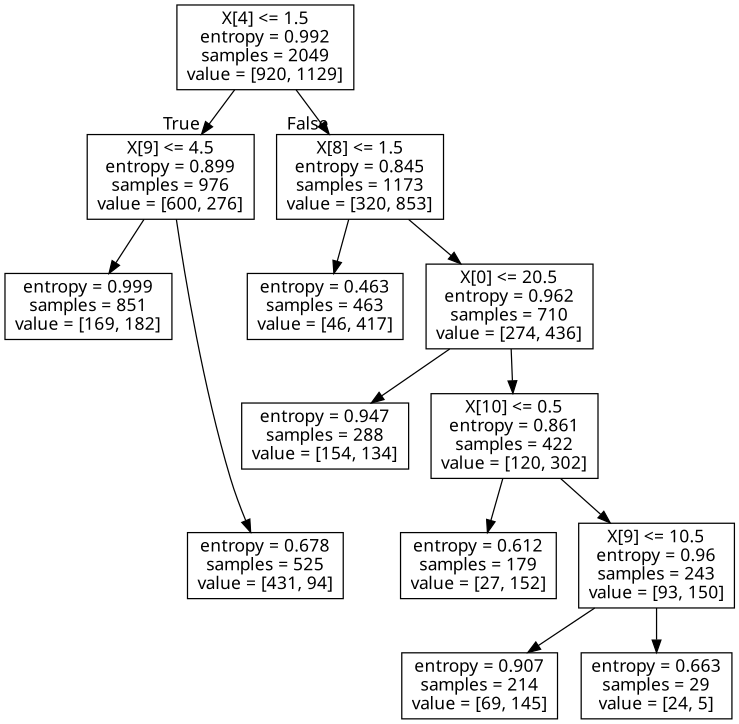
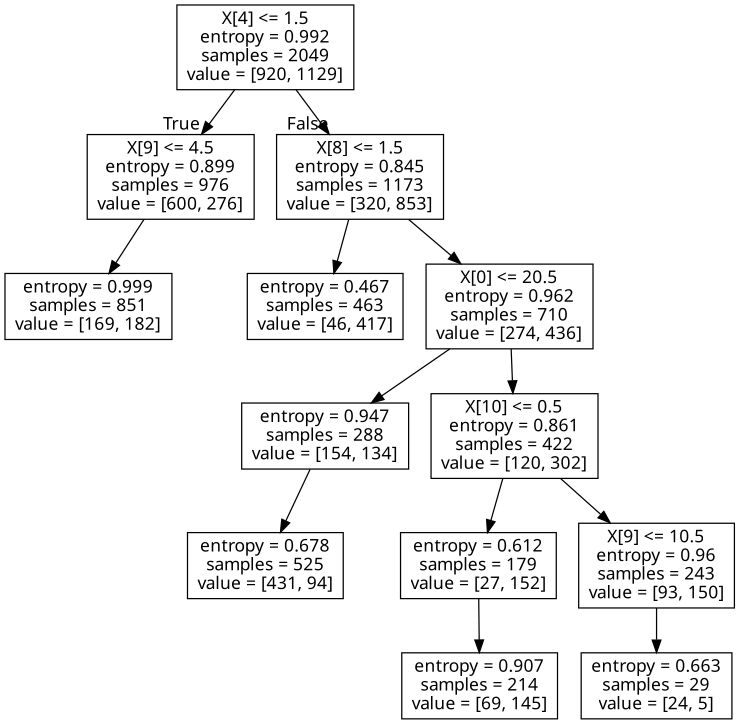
node "entropy = 0.463 samples = 463 value = [46, 417]": label "entropy = 0.463 samples = 463 value = [46, 417]" -> "entropy = 0.467 samples = 463 value = [46, 417]"
edge "X[9] <= 4.5 entropy = 0.899 samples = 976 value = [600, 276]" -> "entropy = 0.678 samples = 525 value = [431, 94]": now "entropy = 0.947 samples = 288 value = [154, 134]" -> "entropy = 0.678 samples = 525 value = [431, 94]"
edge "X[9] <= 10.5 entropy = 0.96 samples = 243 value = [93, 150]" -> "entropy = 0.907 samples = 214 value = [69, 145]": now "entropy = 0.612 samples = 179 value = [27, 152]" -> "entropy = 0.907 samples = 214 value = [69, 145]"
